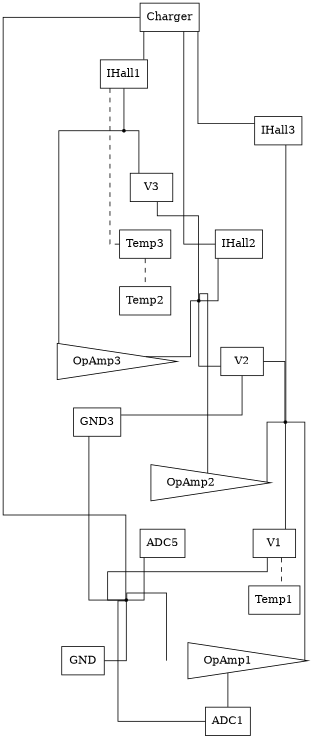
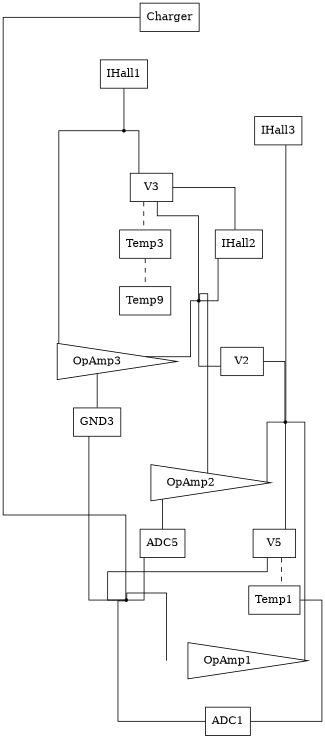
edge "Charger" -- "IHall1": removed
edge "Charger" -- "IHall3": removed
edge "Charger" -- "IHall2": now "V3" -- "IHall2"
edge "IHall1" -- "Temp3": now "V3" -- "Temp3"
node "Temp2": label "Temp2" -> "Temp9"
edge "V2" -- "GND3": now "OpAmp3" -- "GND3"
edge "OpAmp2" -- "ADC5": added
node "V1": label "V1" -> "V5"
node "GND": removed
edge "OpAmp1" -- "ADC1": now "Temp1" -- "ADC1"
